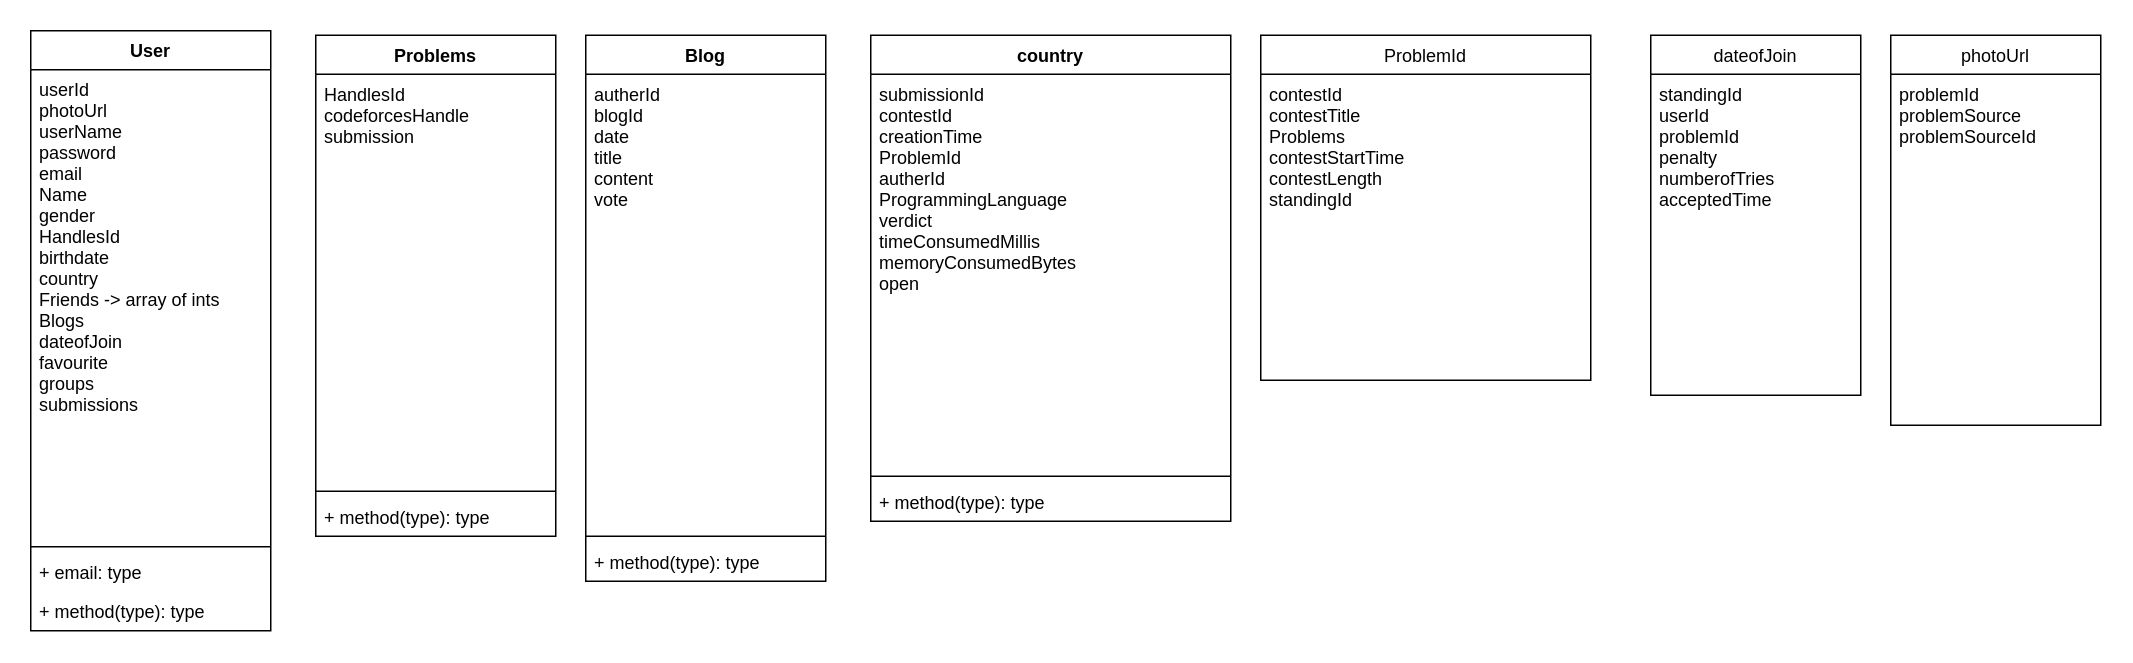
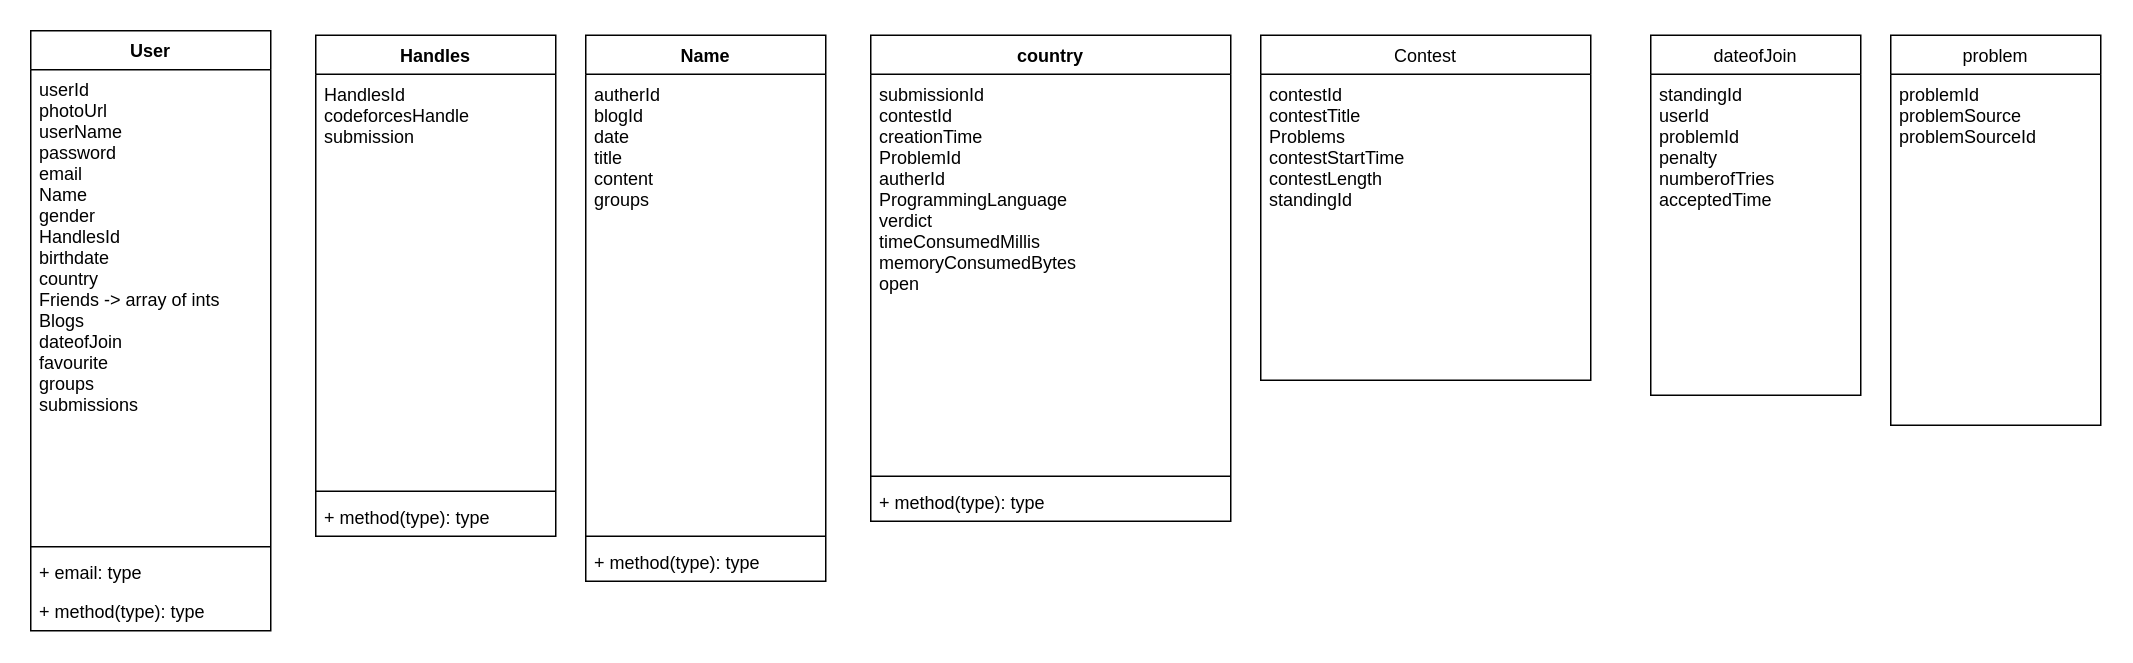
node "Problems": label "Problems" -> "Handles"
node "Blog": label "Blog" -> "Name"
node "ProblemId": label "ProblemId" -> "Contest"
node "photoUrl": label "photoUrl" -> "problem"
node "autherId blogId date title content vote": label "autherId blogId date title content vote" -> "autherId blogId date title content groups"
